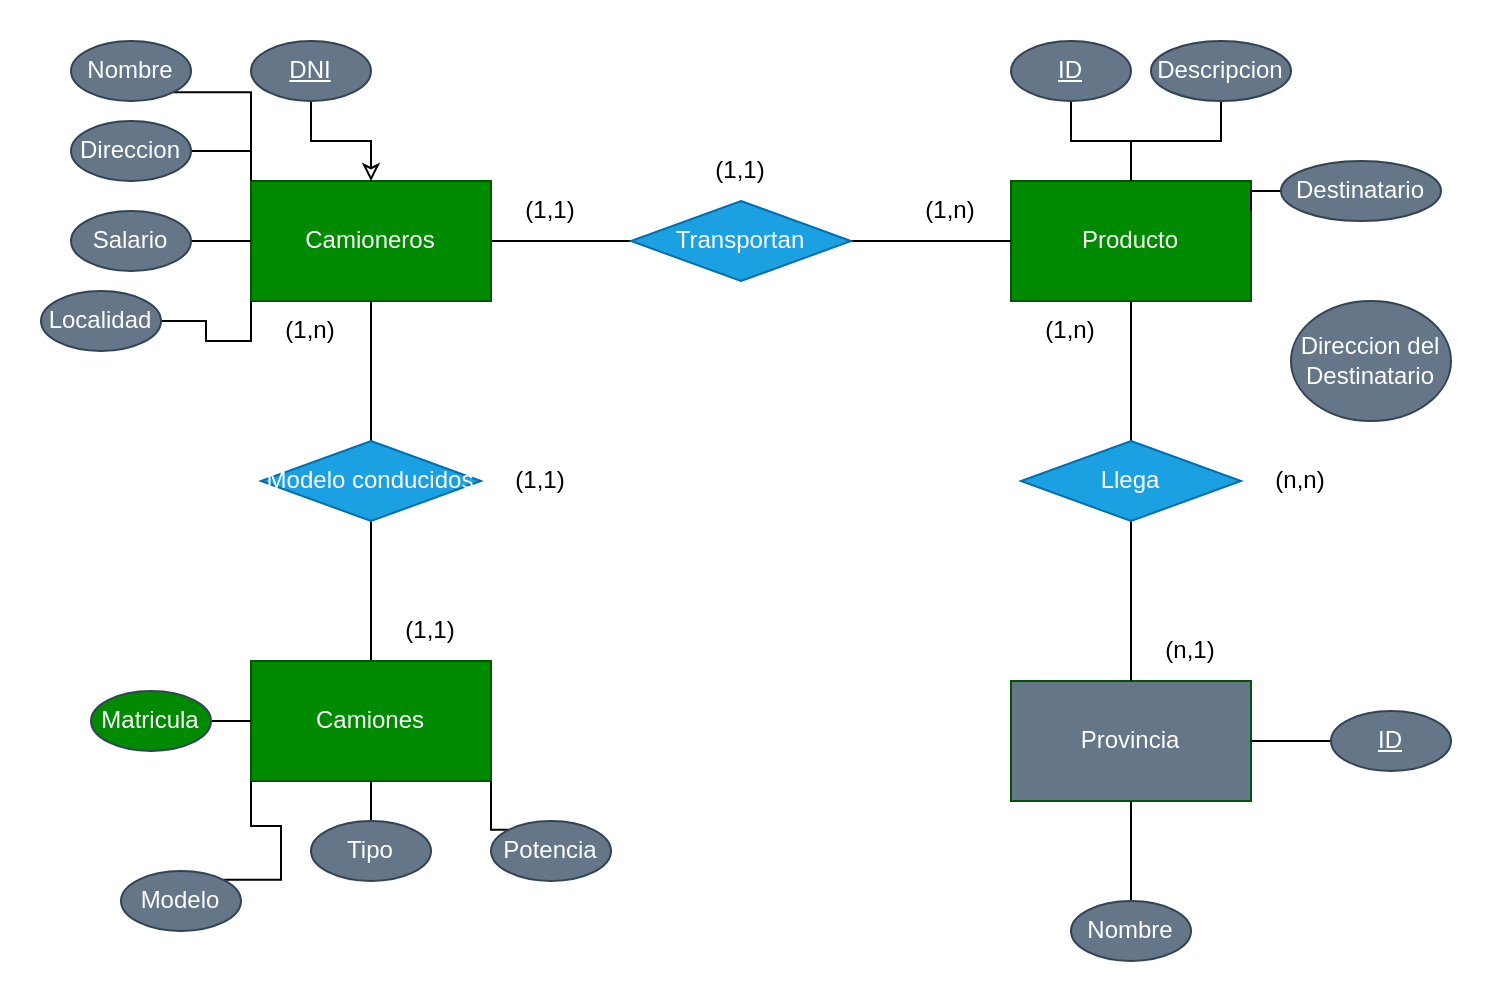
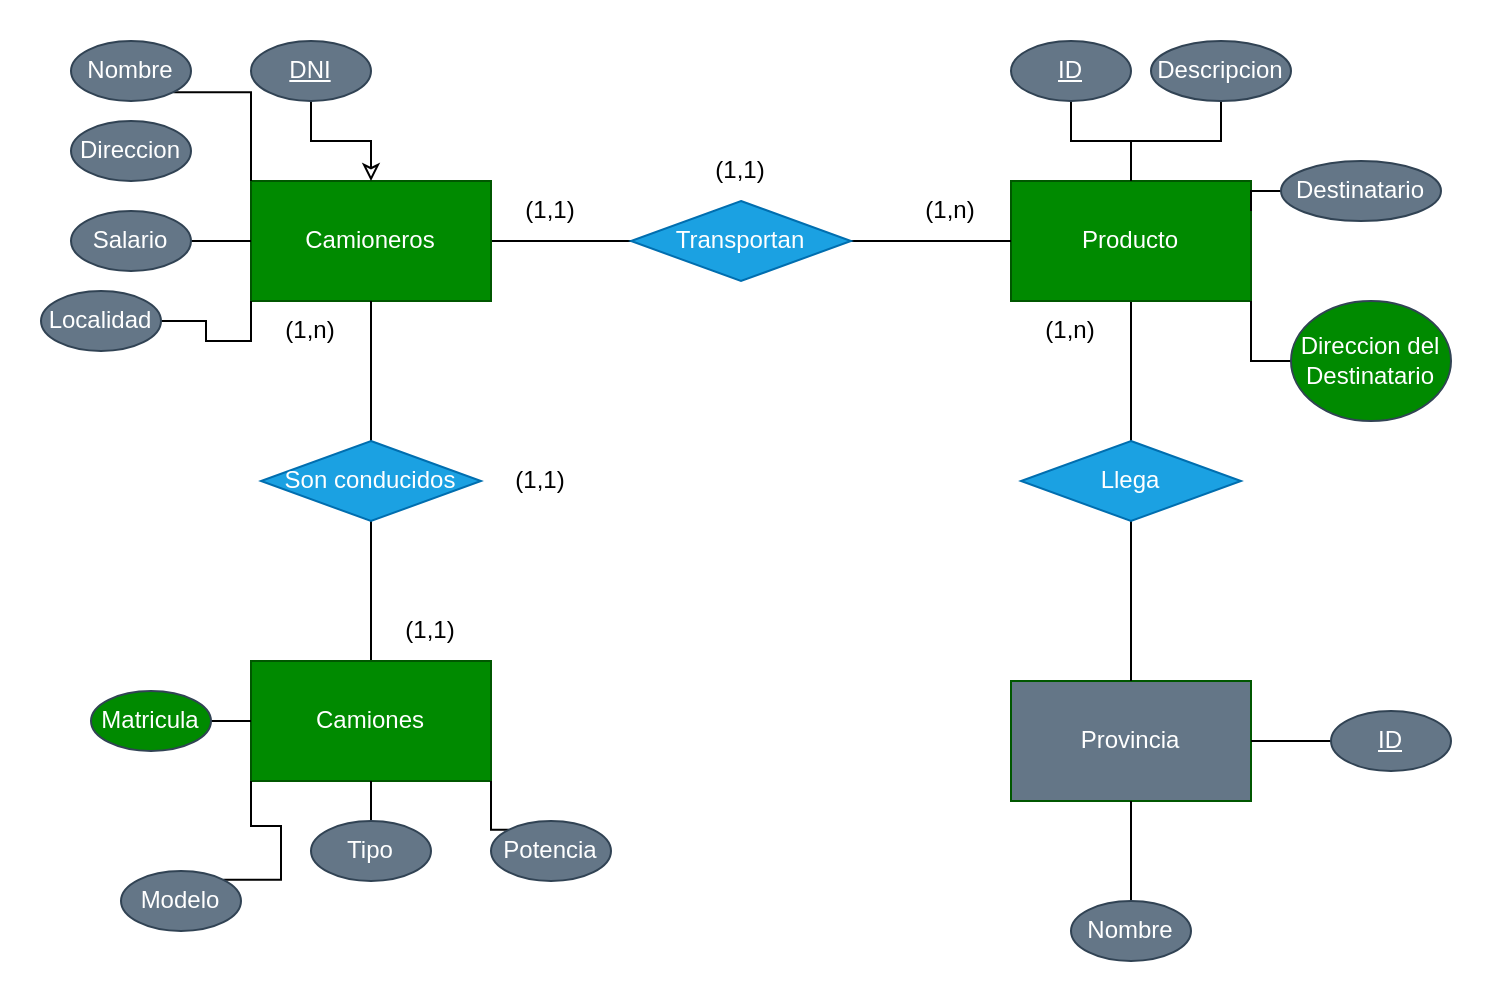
edge "Direccion" -- "Camioneros": removed
edge "Producto" -- "Direccion del Destinatario": added
node "Direccion del Destinatario": fillcolor #647687 -> #008a00
node "Modelo conducidos": label "Modelo conducidos" -> "Son conducidos"
node "(n,n)": removed
node "(n,1)": removed
